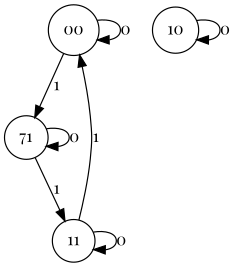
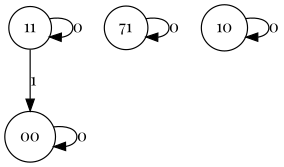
edge "00" -> "71": removed, label "1"
edge "71" -> "11": removed, label "1"
